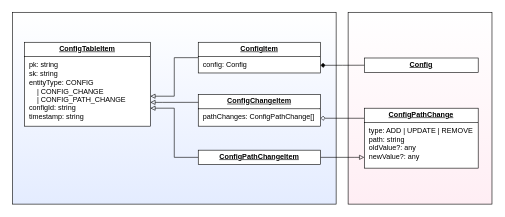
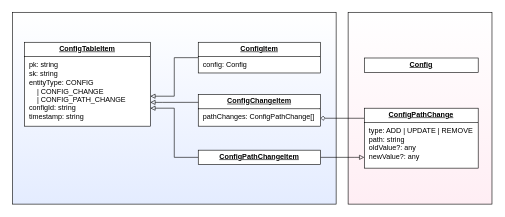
edge "Config" -> "ConfigItem config: Config": removed
